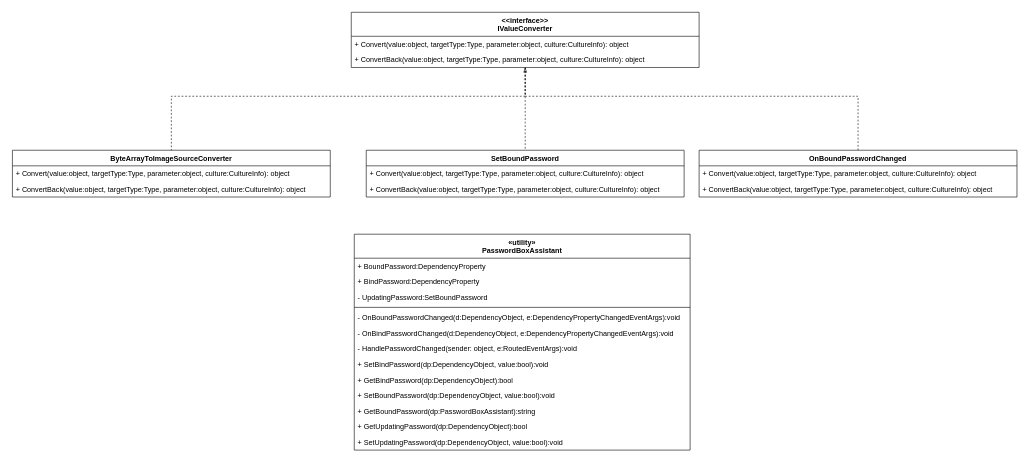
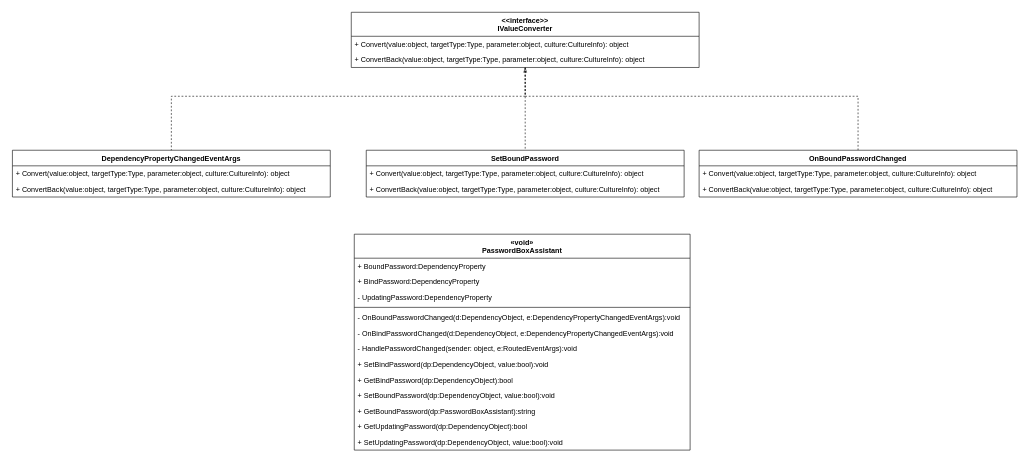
node "ByteArrayToImageSourceConverter": label "ByteArrayToImageSourceConverter" -> "DependencyPropertyChangedEventArgs"
node "«utility» PasswordBoxAssistant": label "«utility» PasswordBoxAssistant" -> "«void» PasswordBoxAssistant"
node "- UpdatingPassword:SetBoundPassword": label "- UpdatingPassword:SetBoundPassword" -> "- UpdatingPassword:DependencyProperty"
